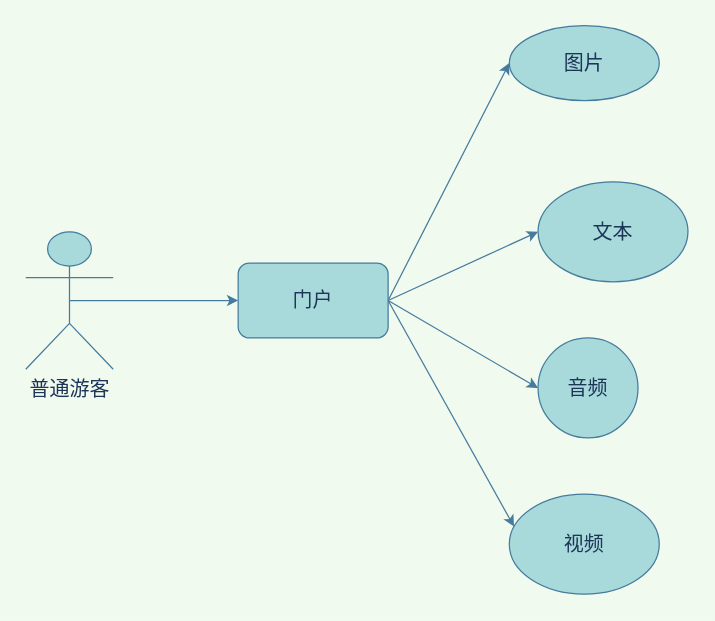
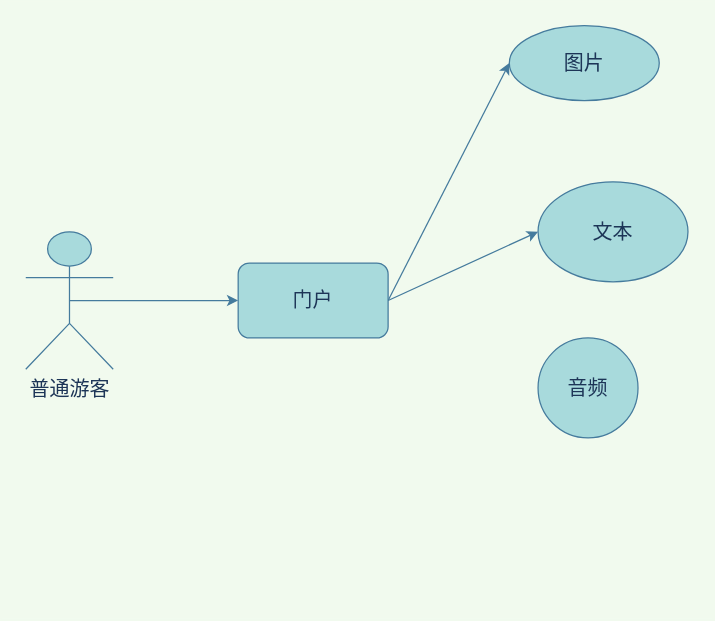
edge "门户" -> "音频": removed
edge "门户" -> "视频": removed
node "视频": removed
